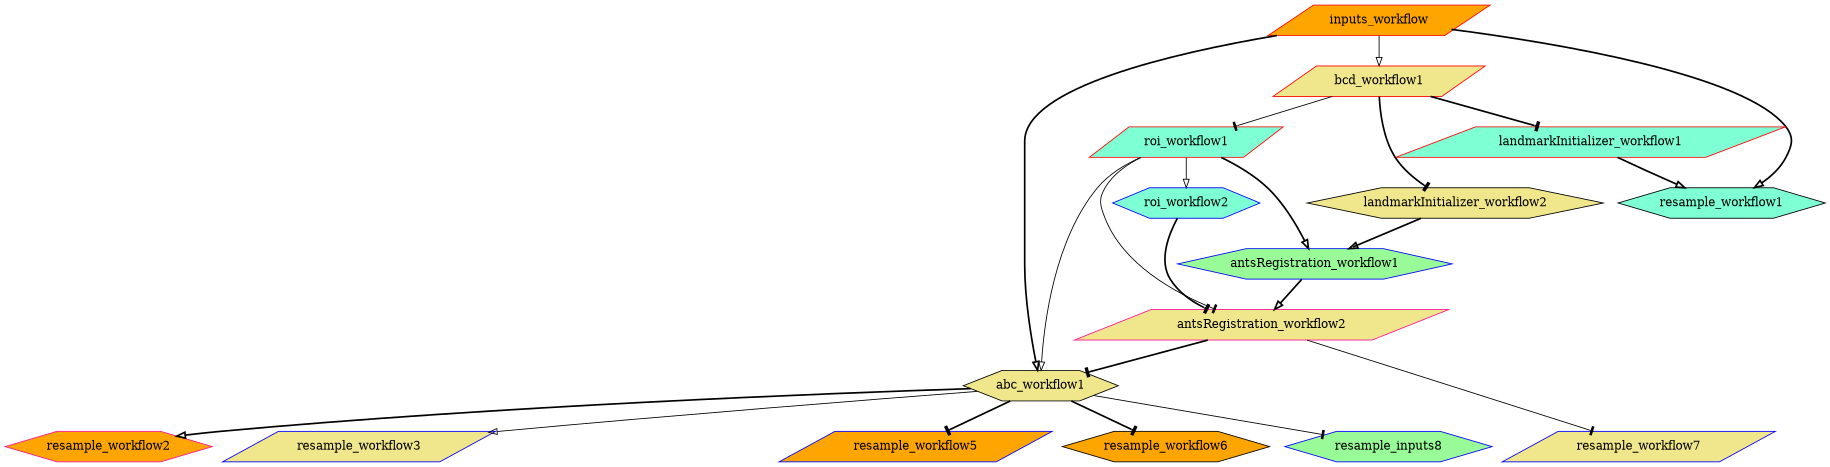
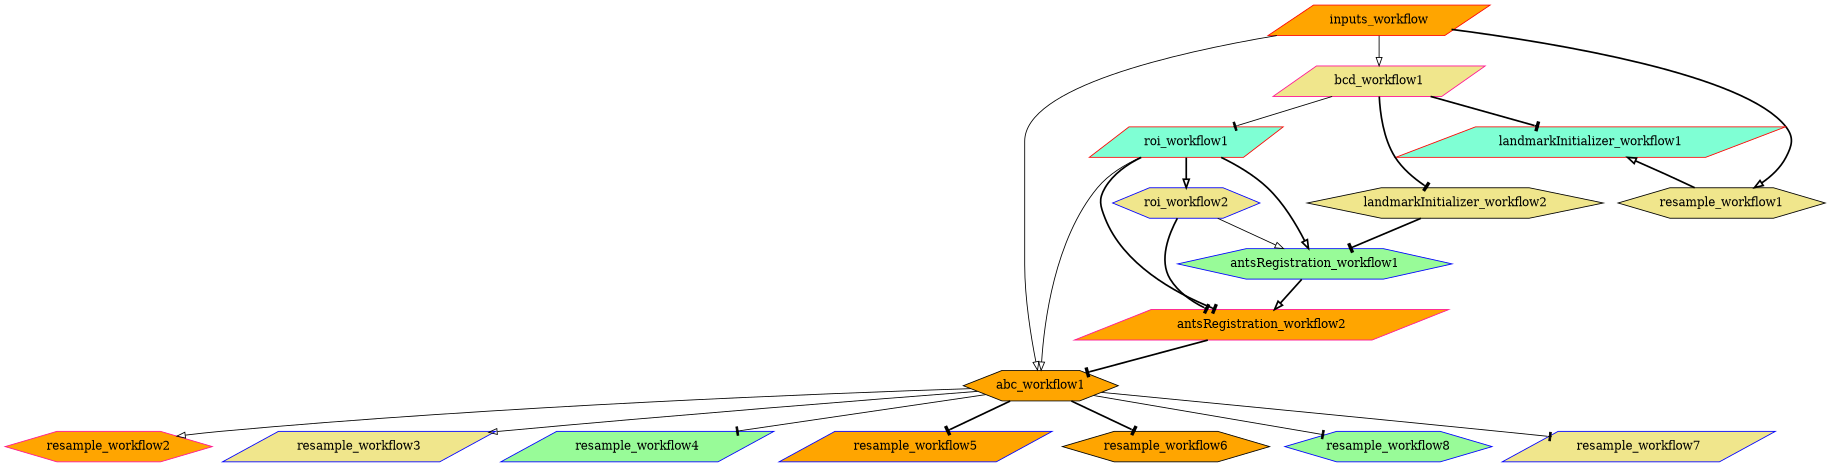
node "bcd_workflow1": color red -> deeppink
edge "inputs_workflow" -> "abc_workflow1": style bold -> solid
edge "roi_workflow1" -> "roi_workflow2": style solid -> bold
edge "landmarkInitializer_workflow1" -> "resample_workflow1": reversed
node "roi_workflow2": fillcolor aquamarine -> khaki
node "resample_workflow1": fillcolor aquamarine -> khaki
edge "roi_workflow2" -> "antsRegistration_workflow1": added
edge "landmarkInitializer_workflow2" -> "antsRegistration_workflow1": arrowhead onormal -> tee
edge "roi_workflow1" -> "antsRegistration_workflow2": style solid -> bold
node "antsRegistration_workflow2": fillcolor khaki -> orange
edge "antsRegistration_workflow2" -> "resample_workflow7": now "abc_workflow1" -> "resample_workflow7"
node "abc_workflow1": fillcolor khaki -> orange
edge "abc_workflow1" -> "resample_workflow2": style bold -> solid
node "resample_workflow4": added
node "resample_inputs8": label "resample_inputs8" -> "resample_workflow8"
